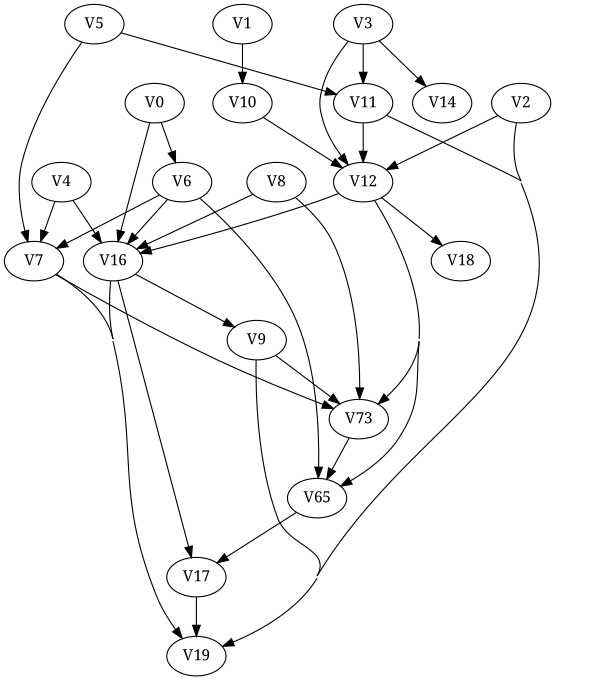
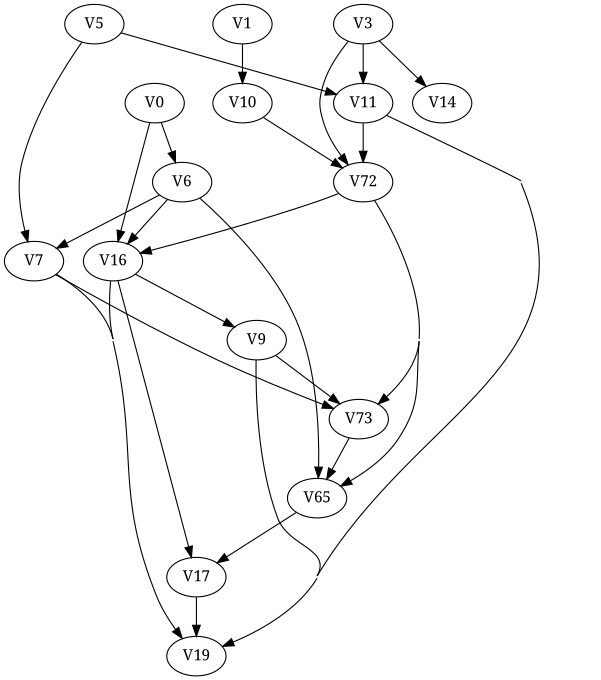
node "V2": removed
node "V4": removed
node "V8": removed
node "V12": label "V12" -> "V72"
node "V18": removed
